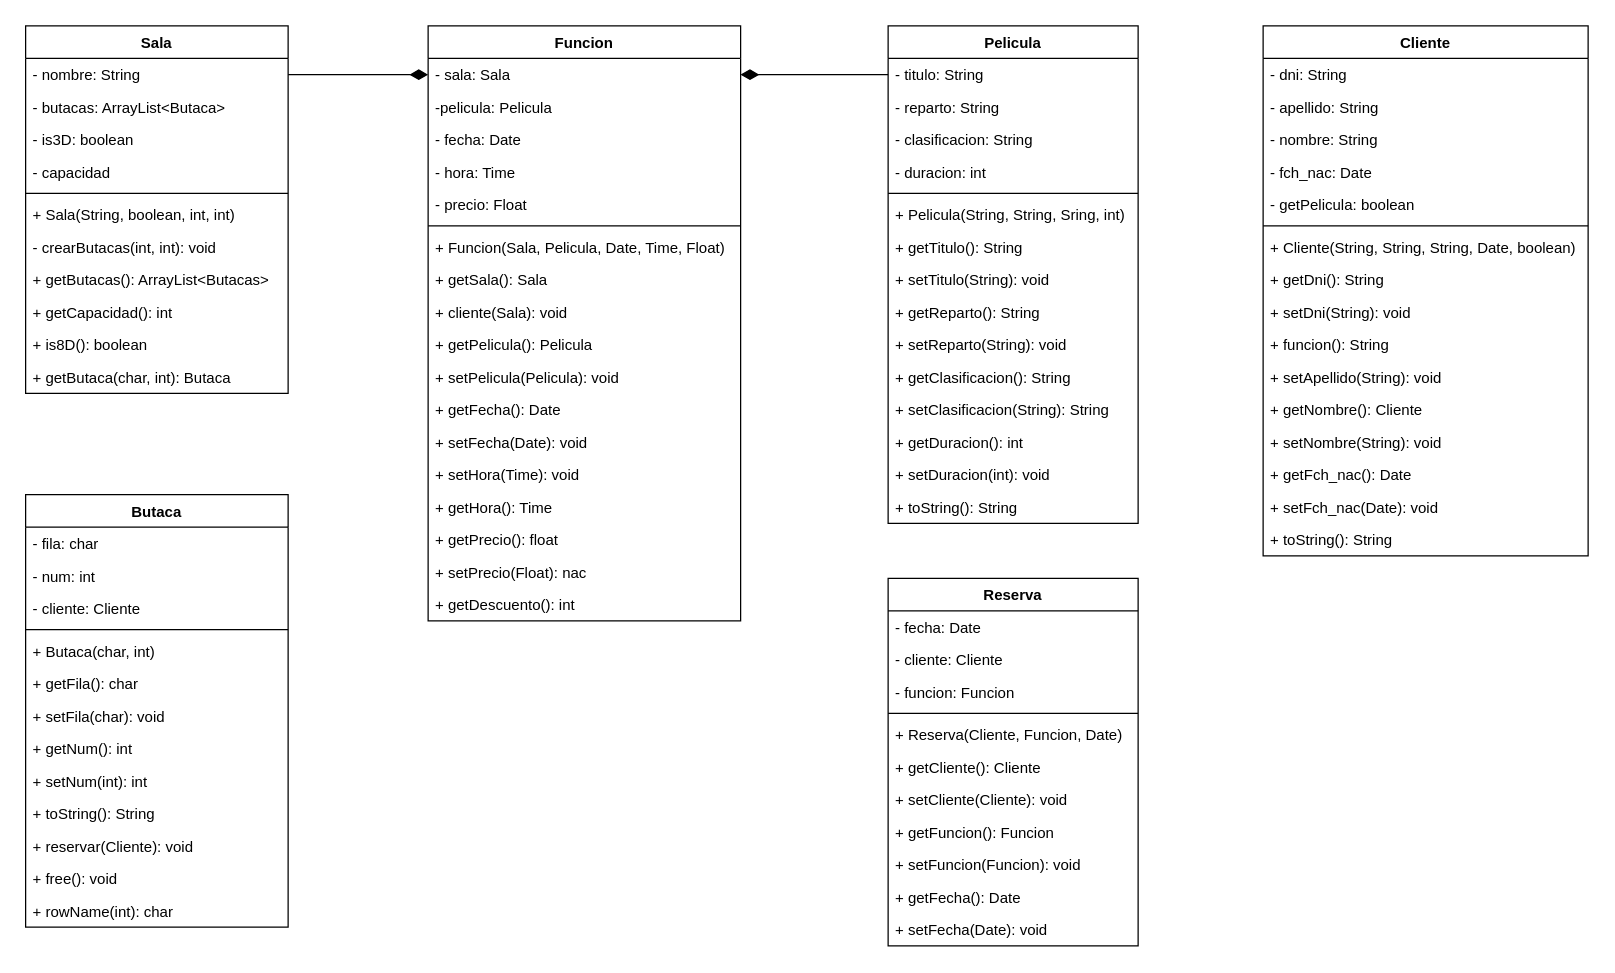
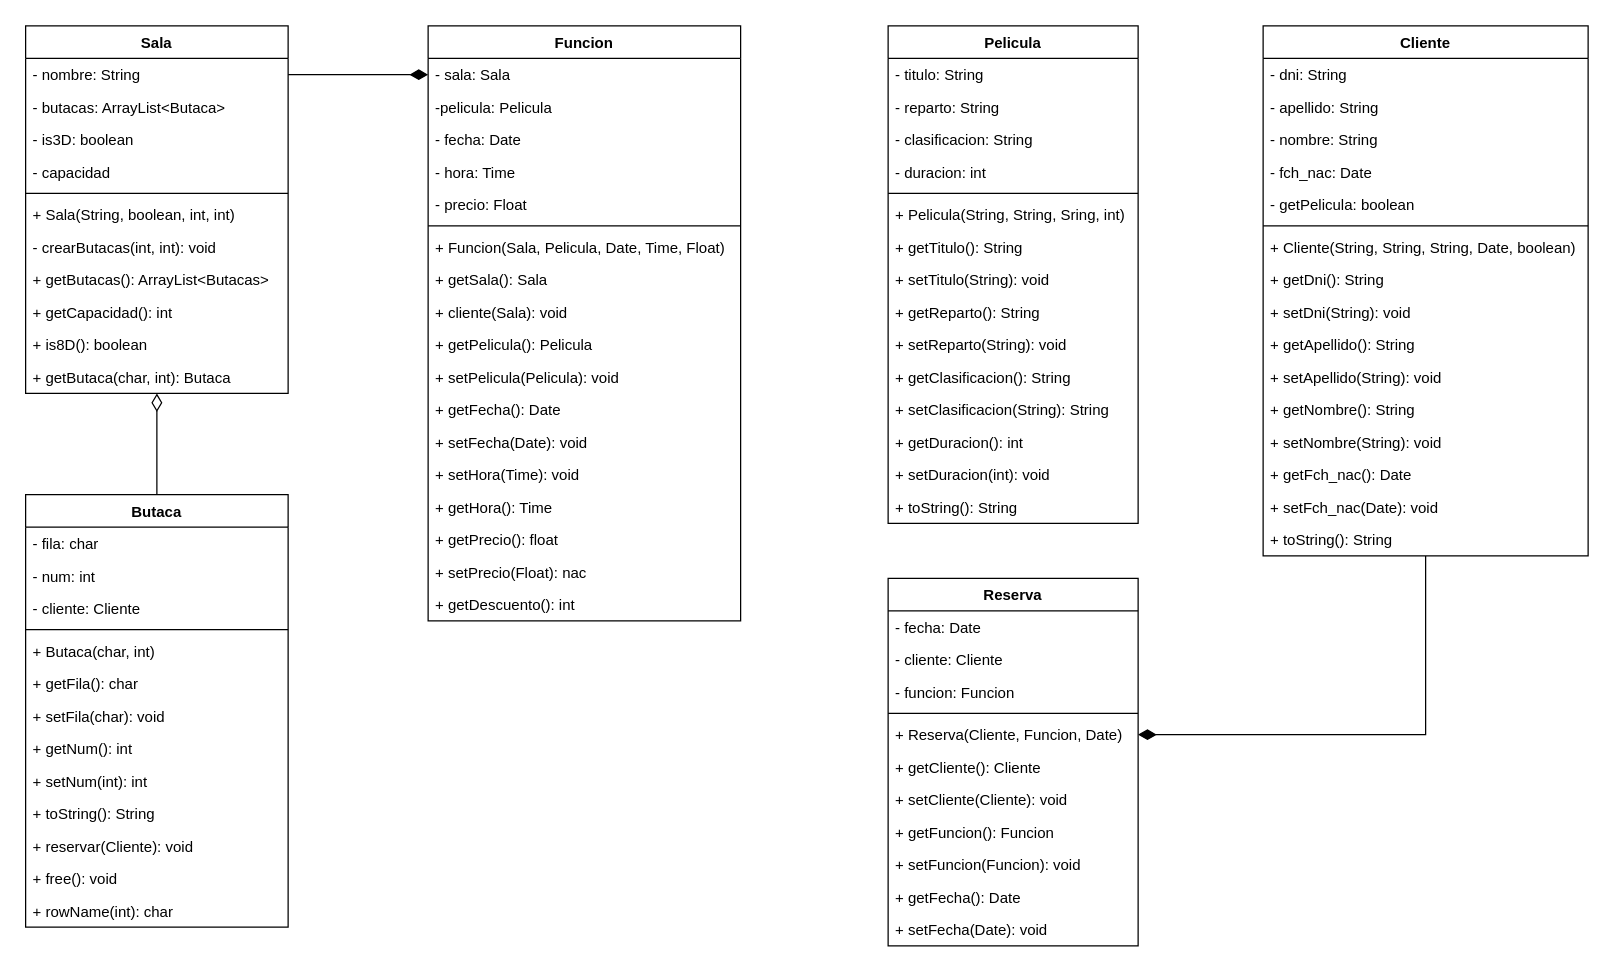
edge "- titulo: String" -> "- sala: Sala": removed
node "+ funcion(): String": label "+ funcion(): String" -> "+ getApellido(): String"
node "+ getNombre(): Cliente": label "+ getNombre(): Cliente" -> "+ getNombre(): String"
edge "Butaca" -> "Sala": added
edge "Cliente" -> "+ Reserva(Cliente, Funcion, Date)": added
